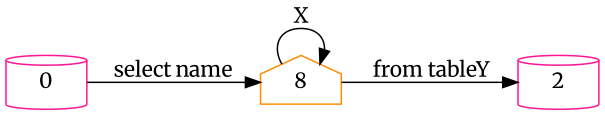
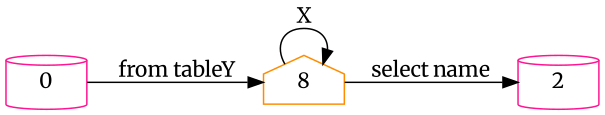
edge "0" -> "8": label "select name" -> " from tableY"
edge "8" -> "2": label " from tableY" -> "select name"
